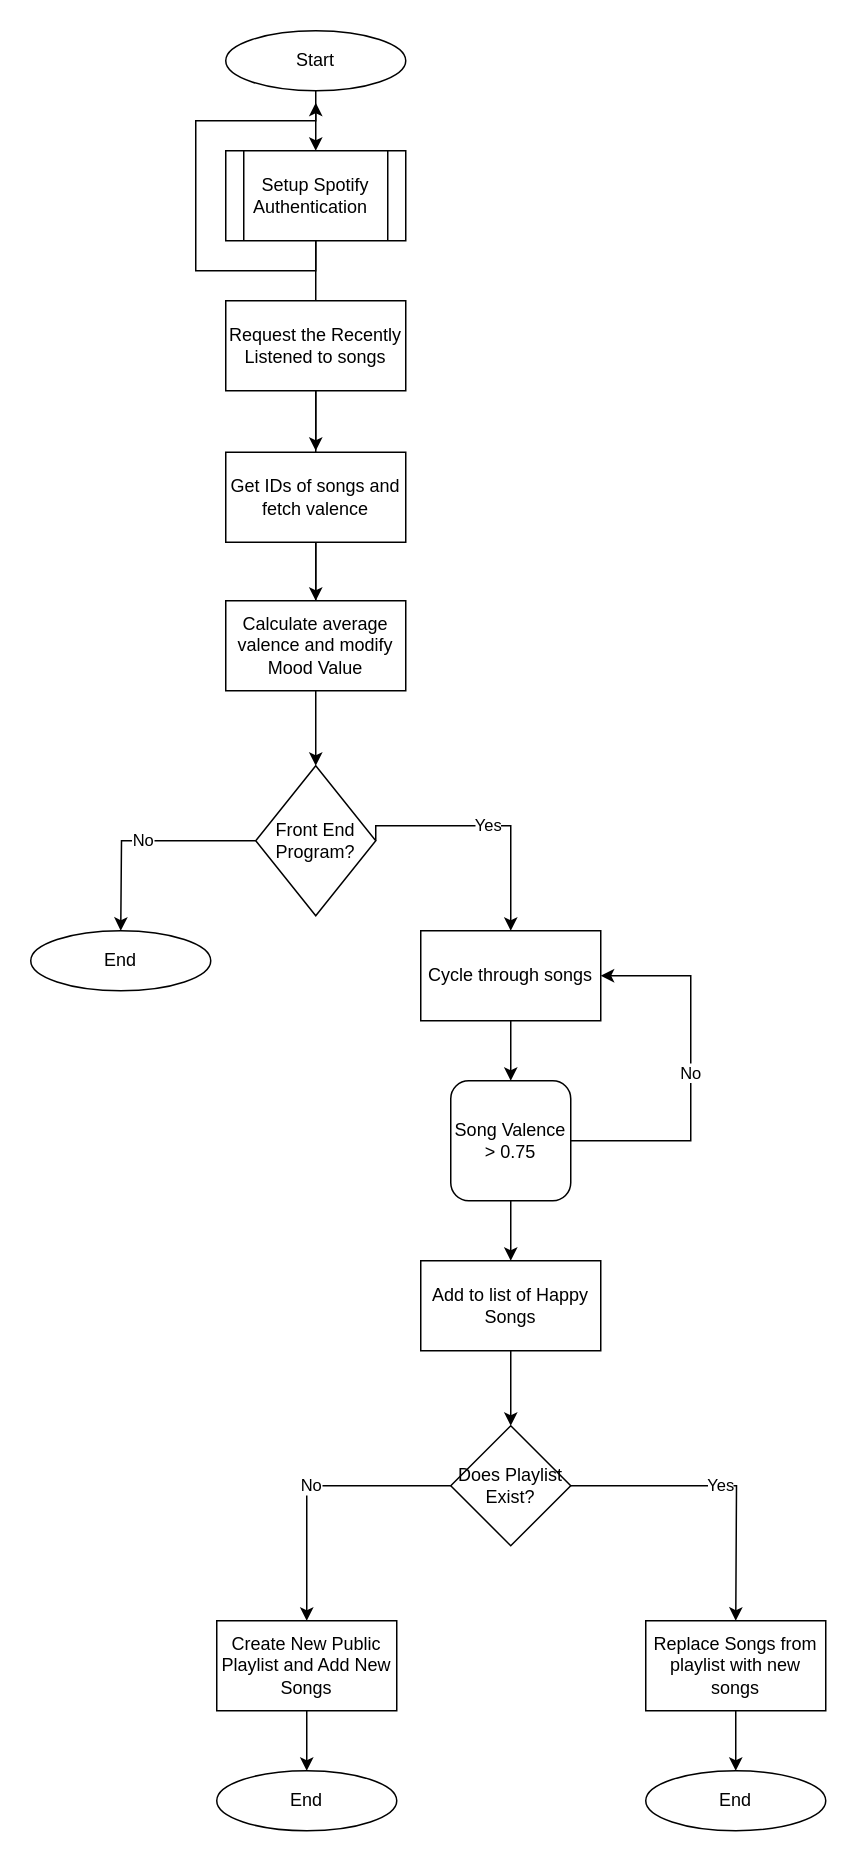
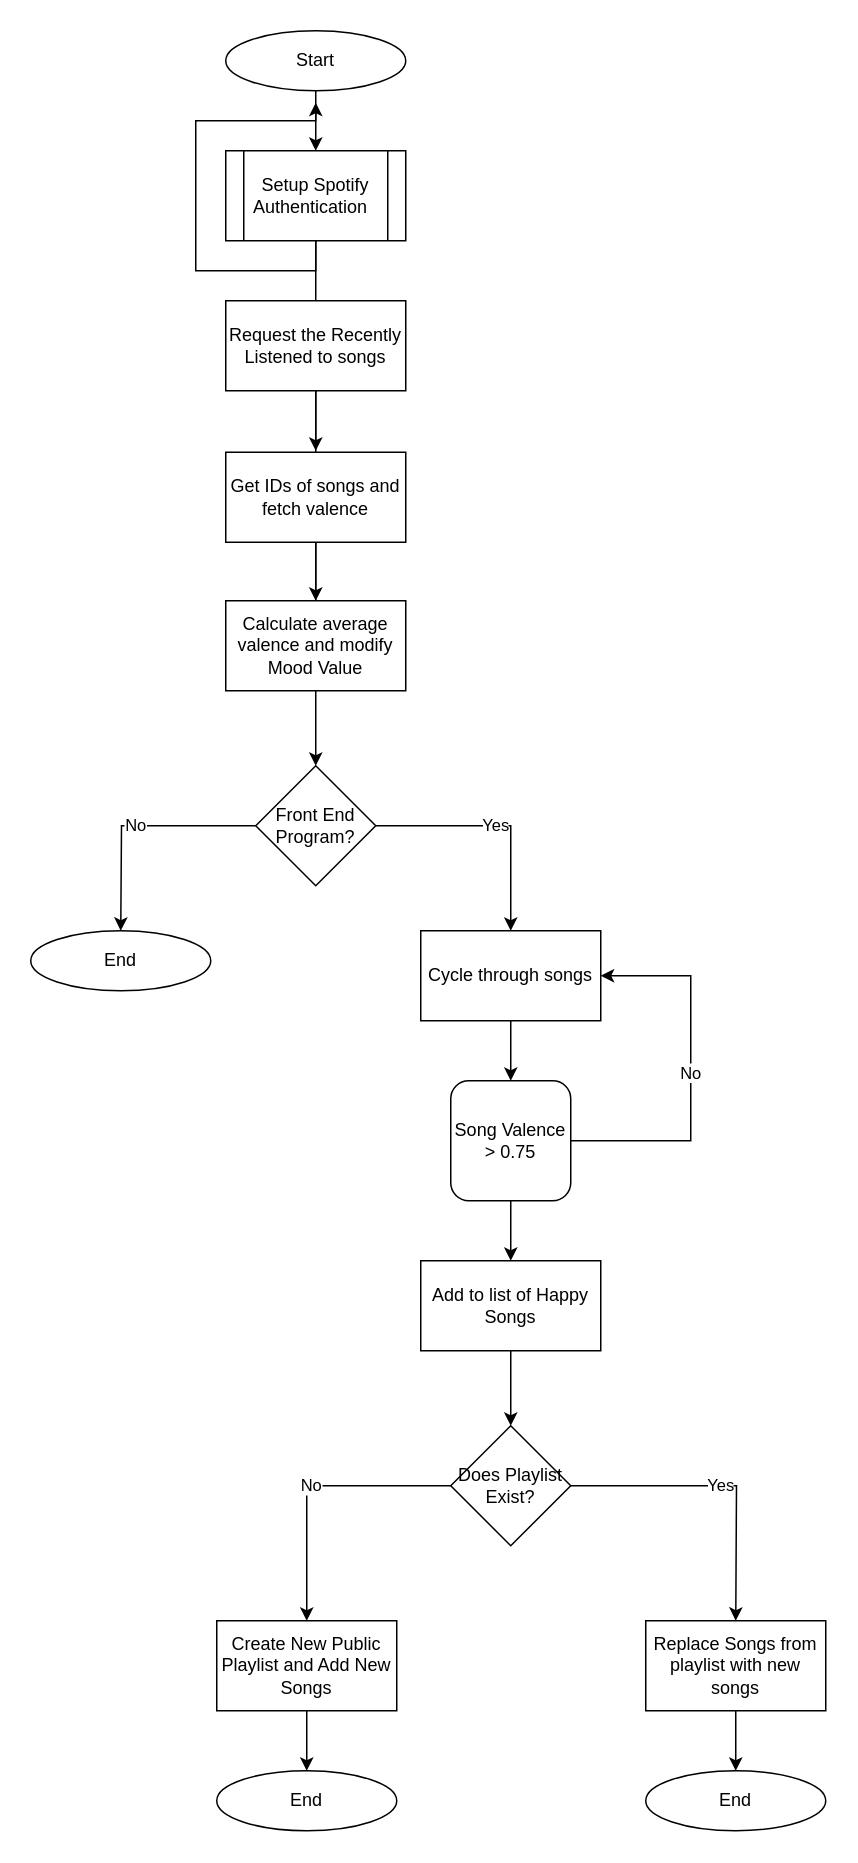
node "Front End Program?": size 120x150 -> 120x120
